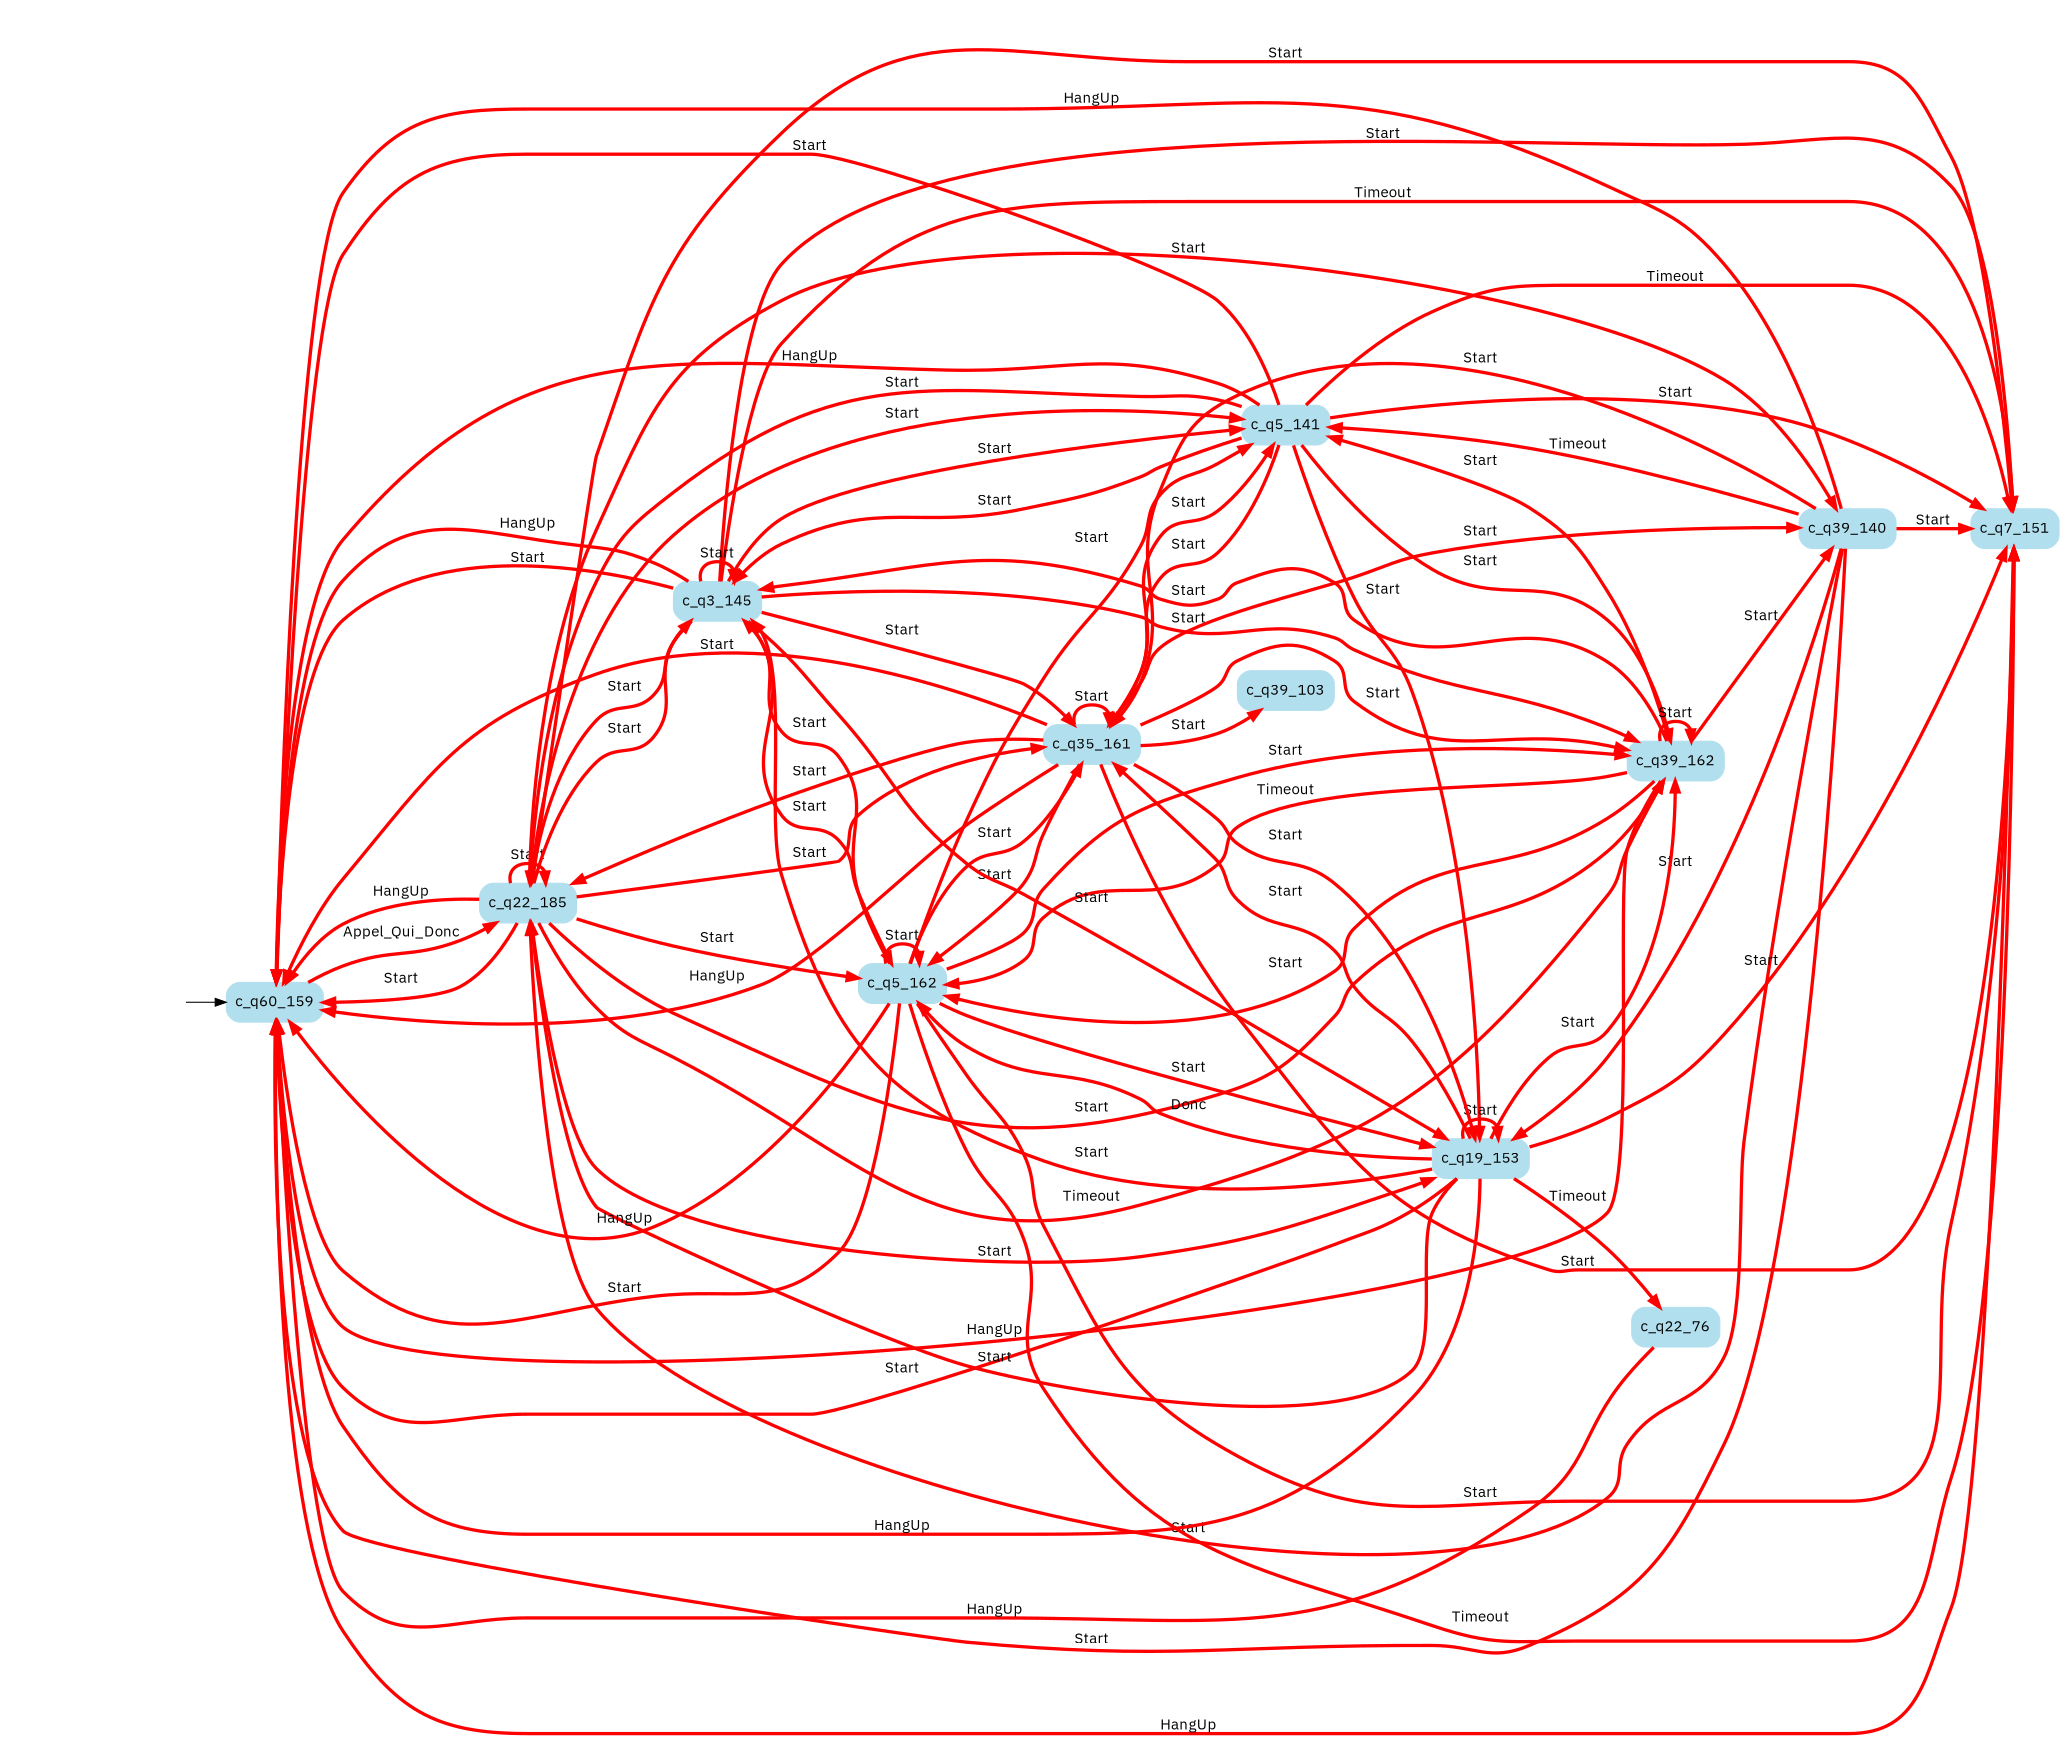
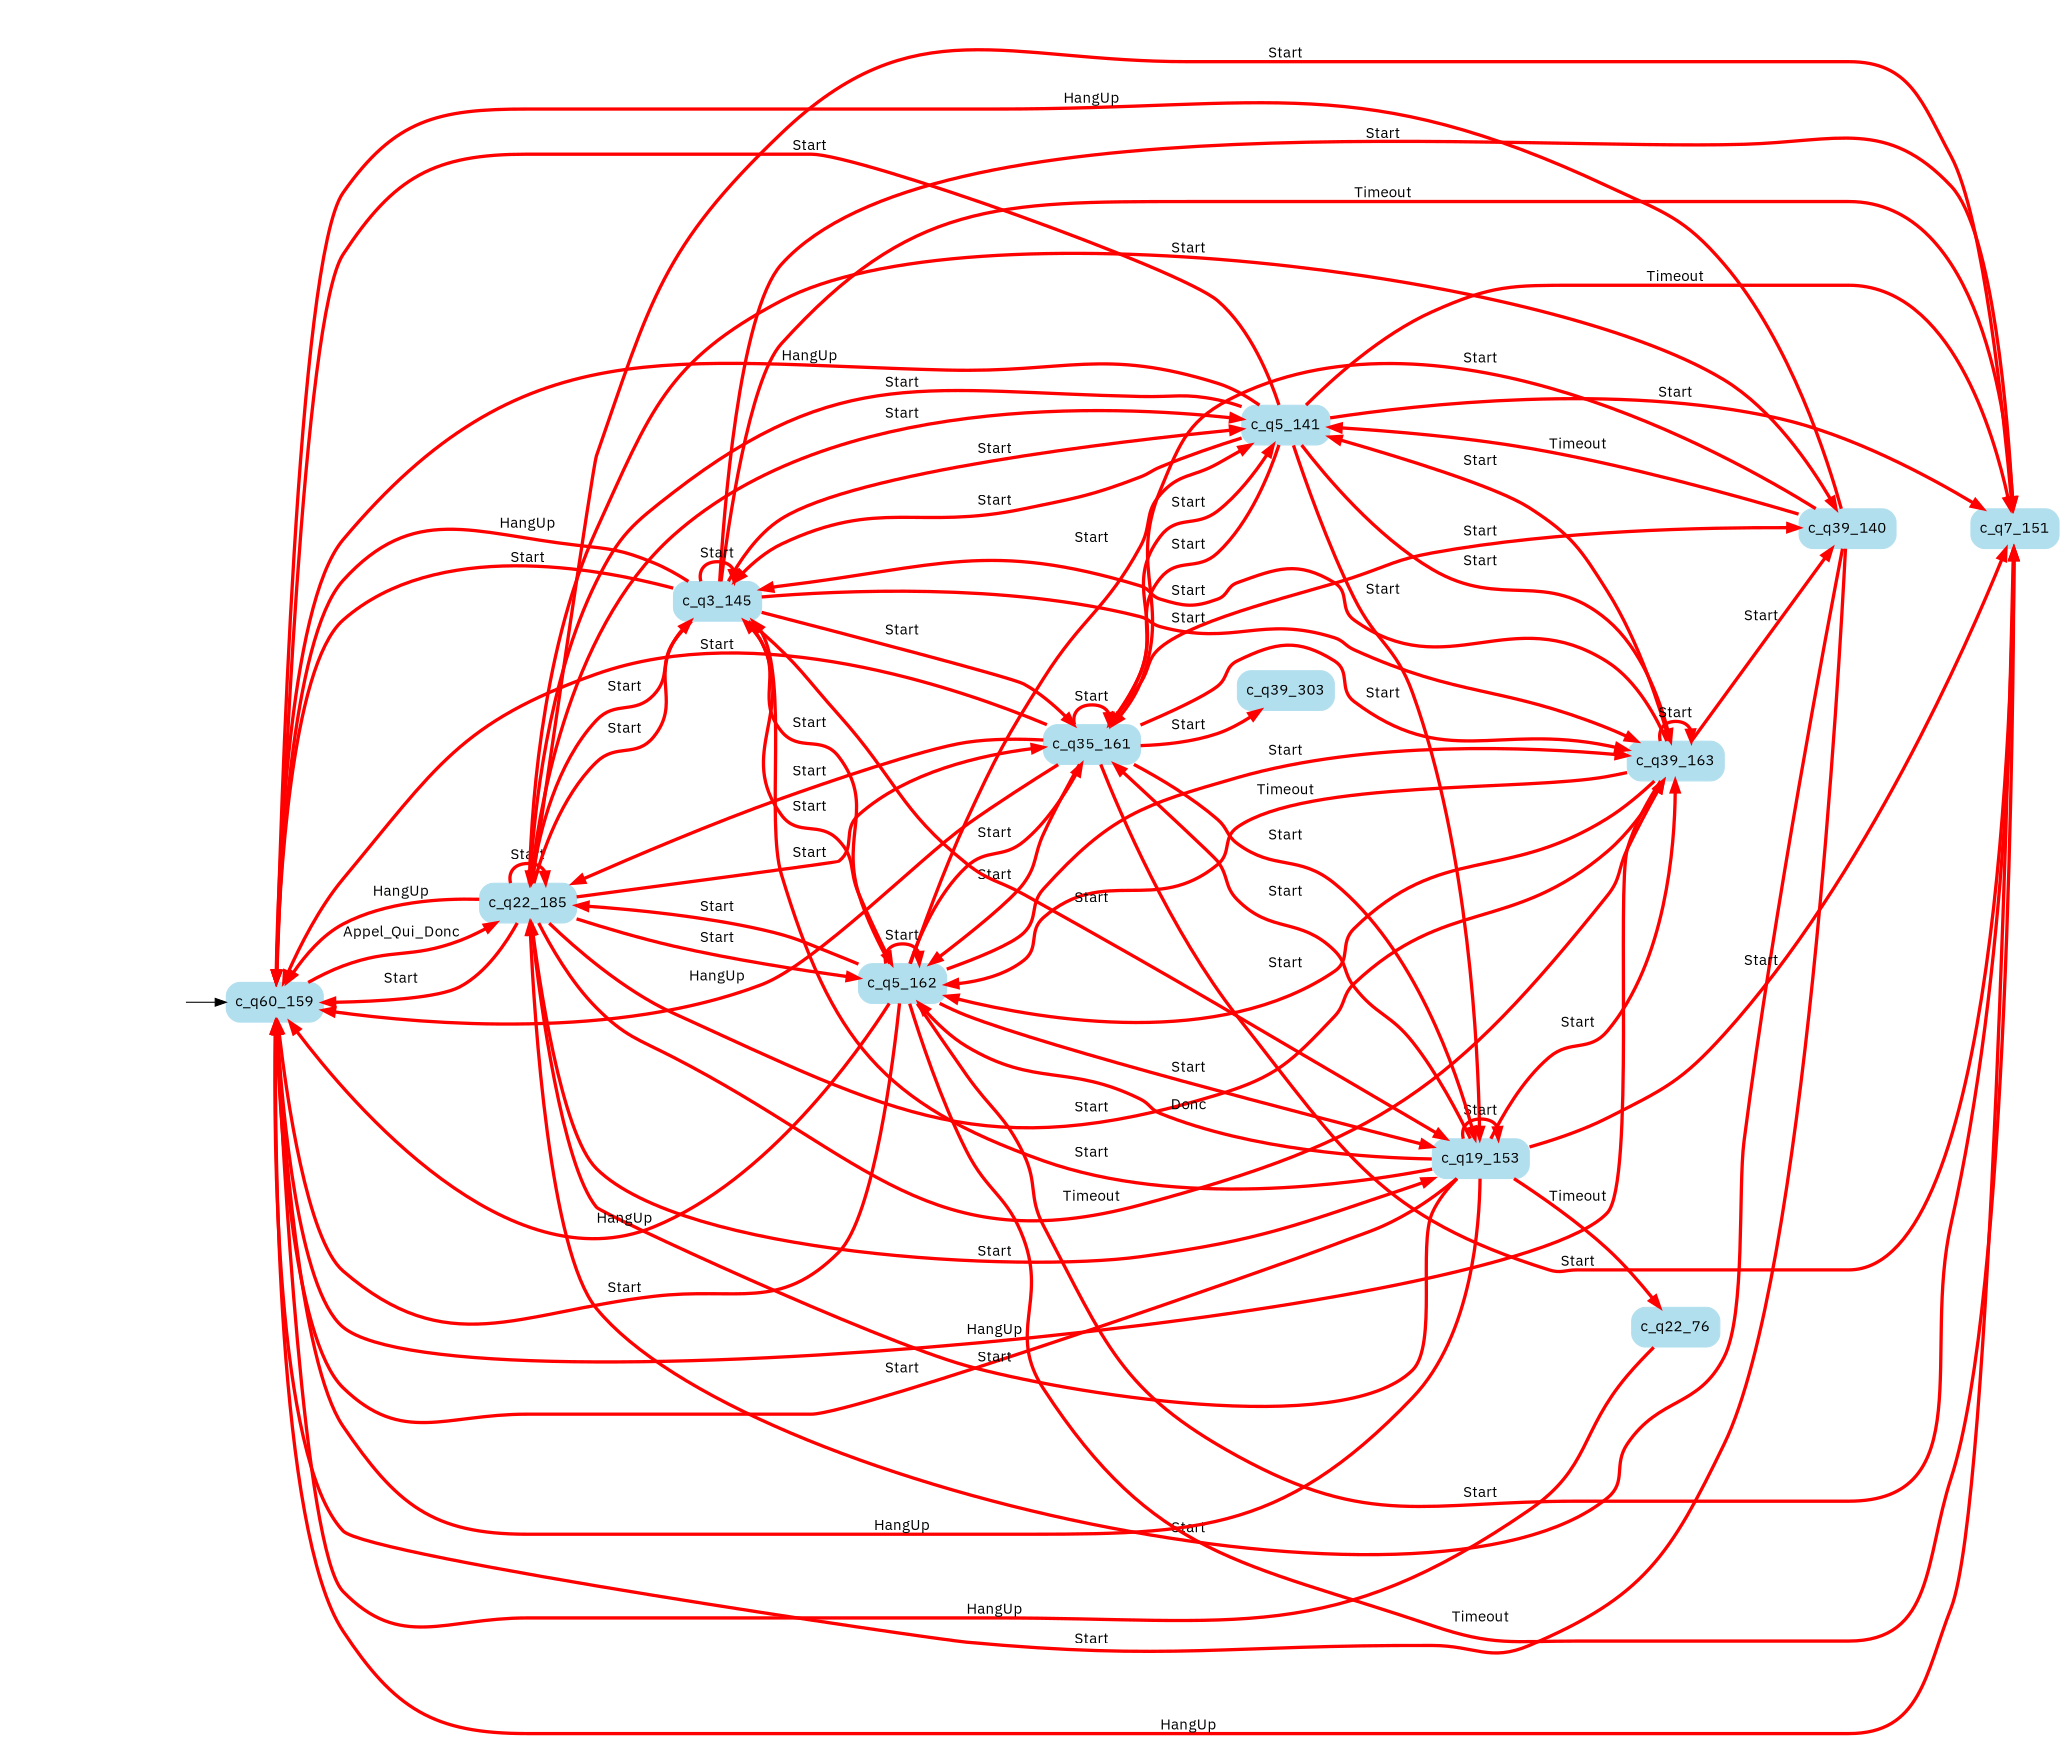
edge "c_q39_140" -> "c_q7_151": removed, label "Start"
node "c_q39_103": label "c_q39_103" -> "c_q39_303"
node "c_q39_162": label "c_q39_162" -> "c_q39_163"
edge "c_q39_140" -> "c_q19_153": removed, label "Start"
edge "c_q5_162" -> "c_q22_185": added, label "Start"
